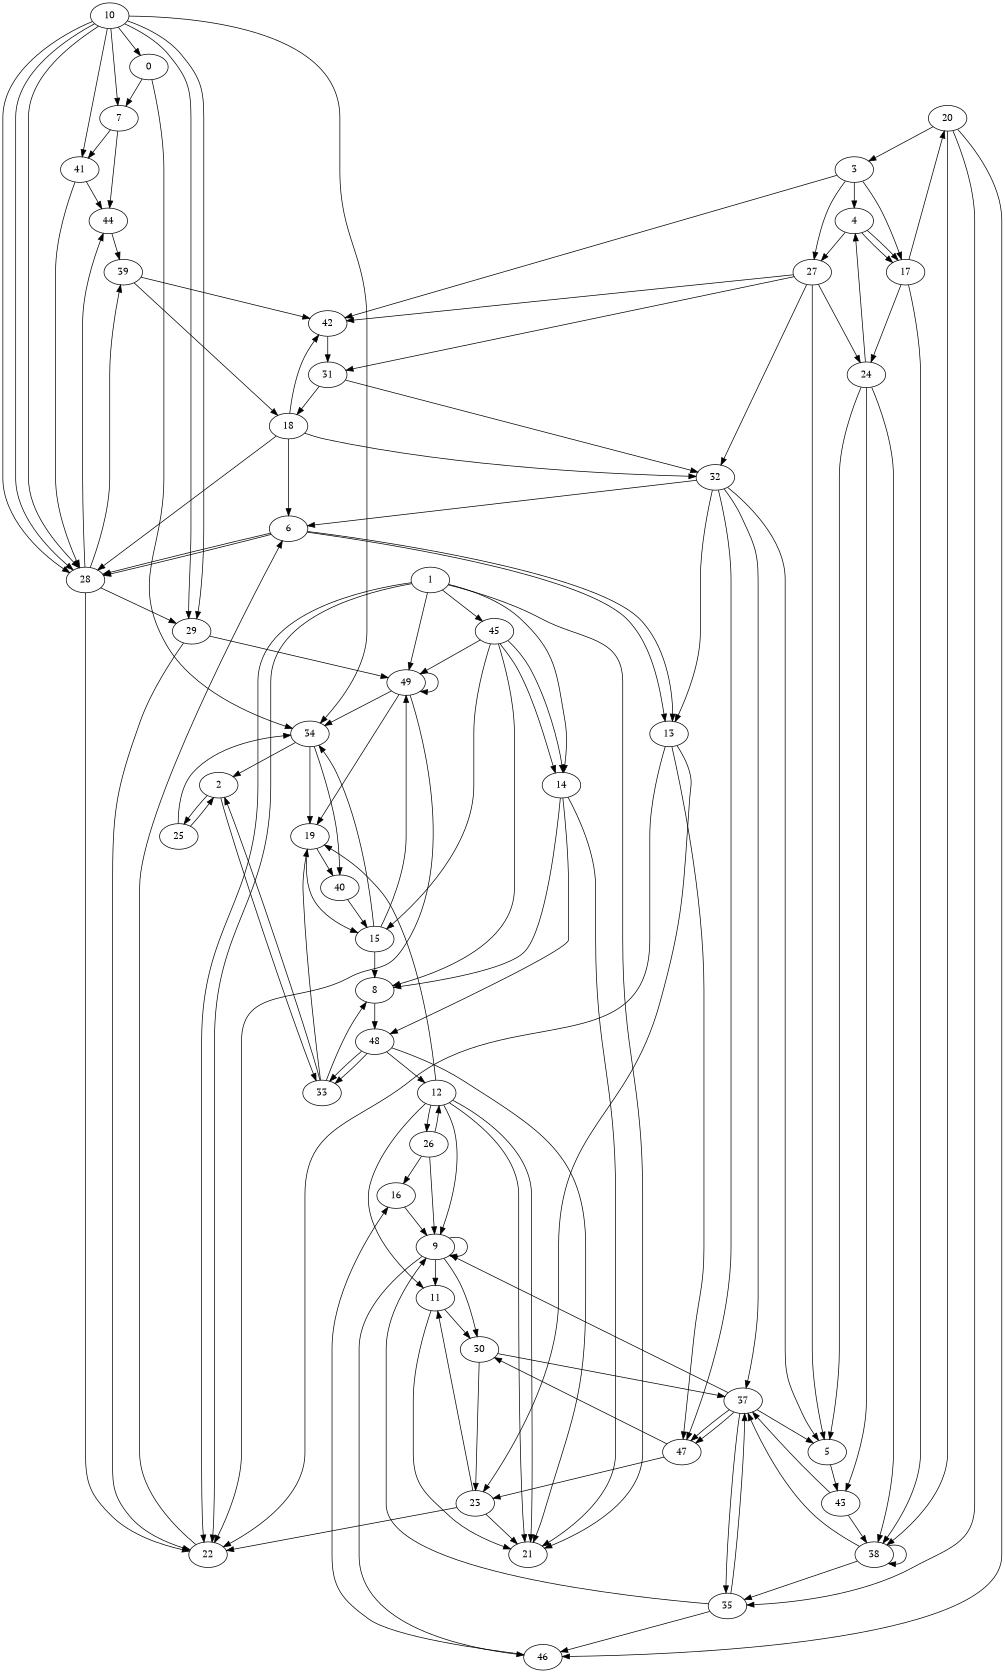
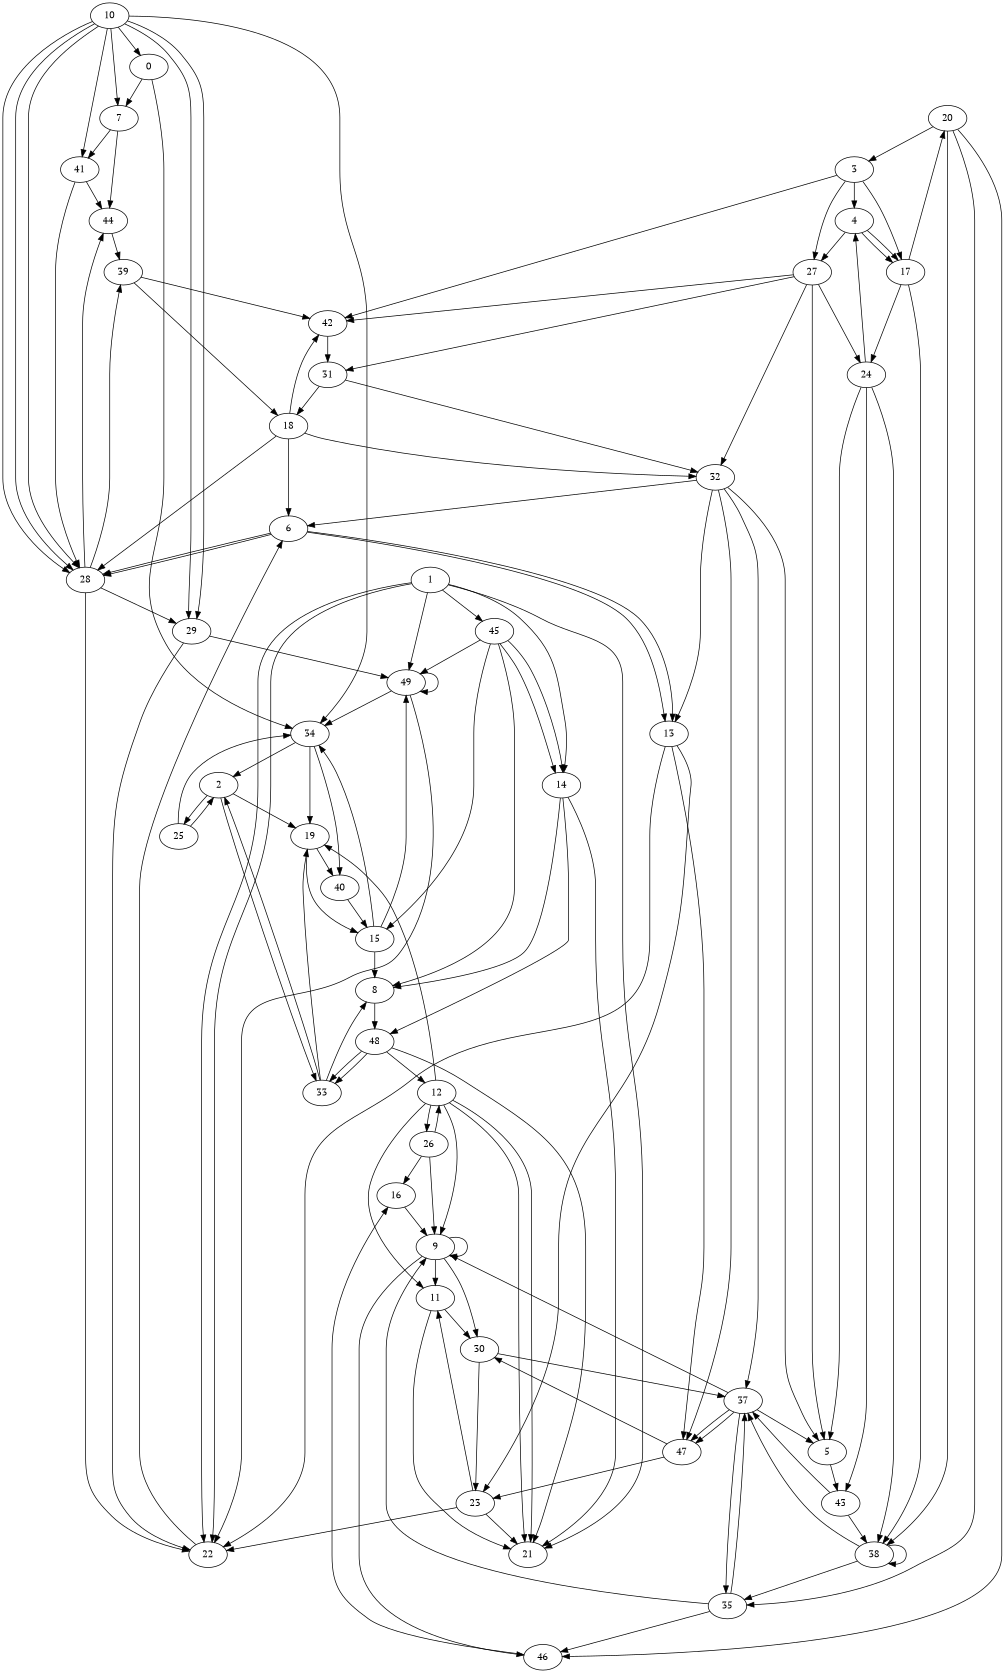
edge "49" -> "19": now "2" -> "19"
